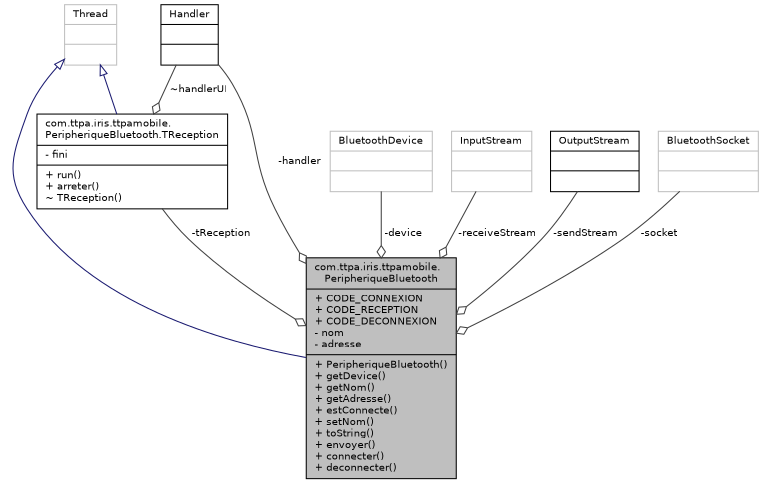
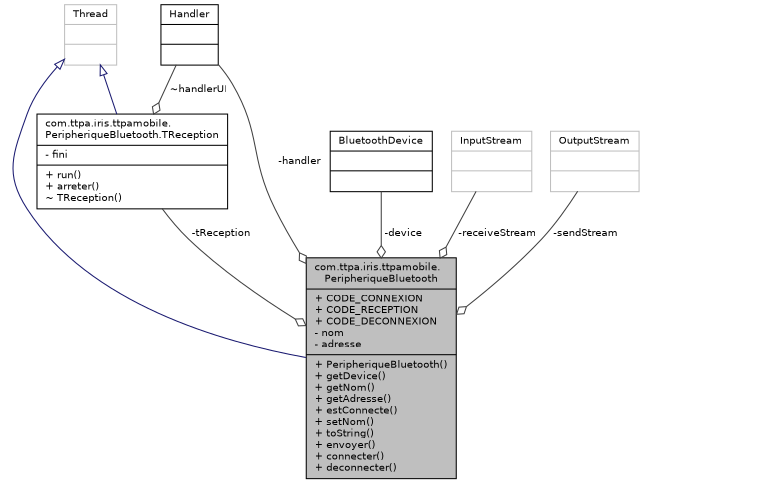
node "BluetoothDevice": color grey75 -> black
node "OutputStream": color black -> grey75
node "BluetoothSocket": removed
